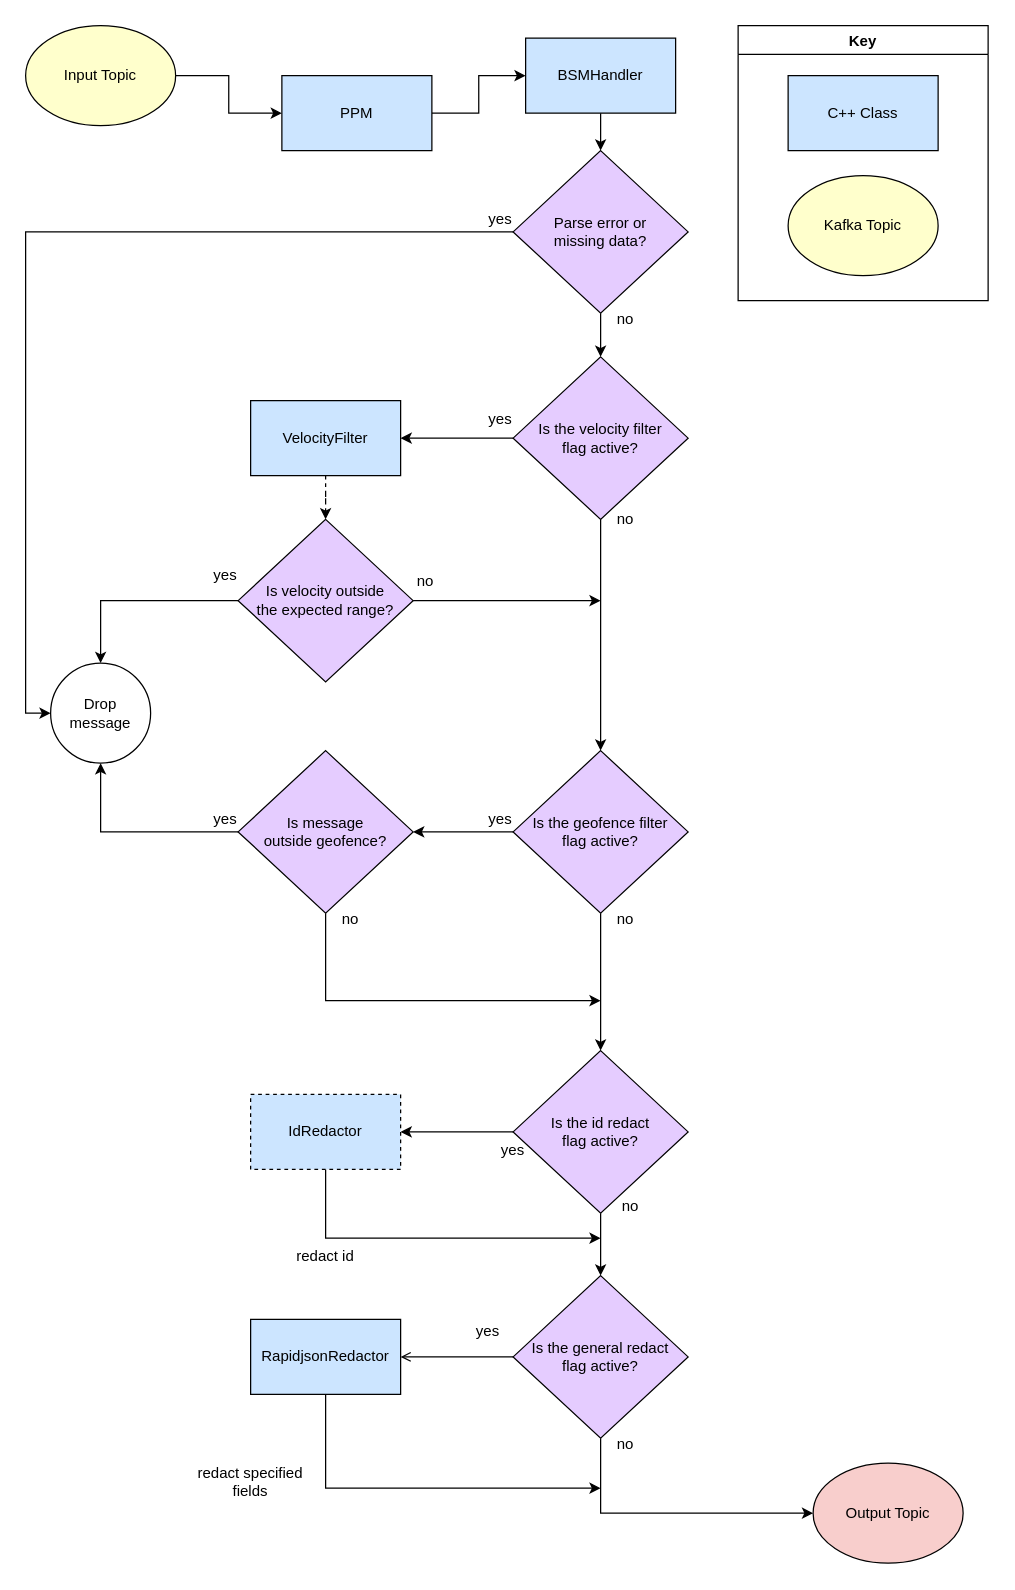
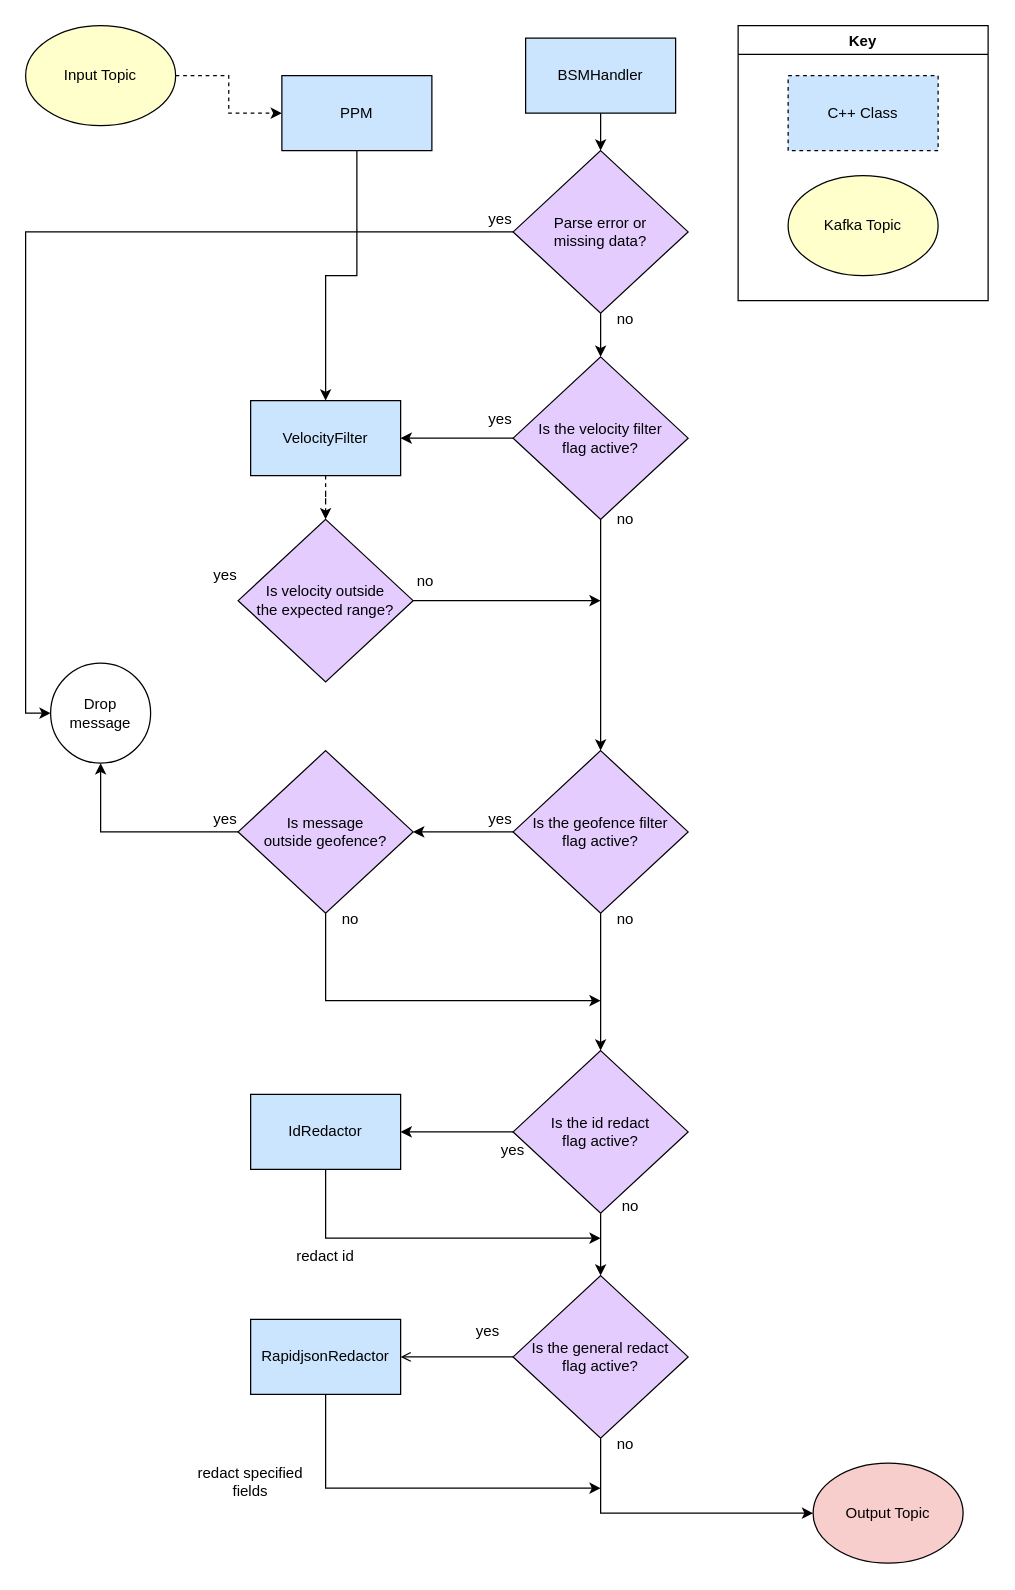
edge "Input Topic" -> "PPM": style solid -> dashed
edge "PPM" -> "BSMHandler": now "PPM" -> "VelocityFilter"
node "C++ Class": style solid -> dashed
edge "Is velocity outside the expected range?" -> "Drop message": removed
node "IdRedactor": style dashed -> solid
